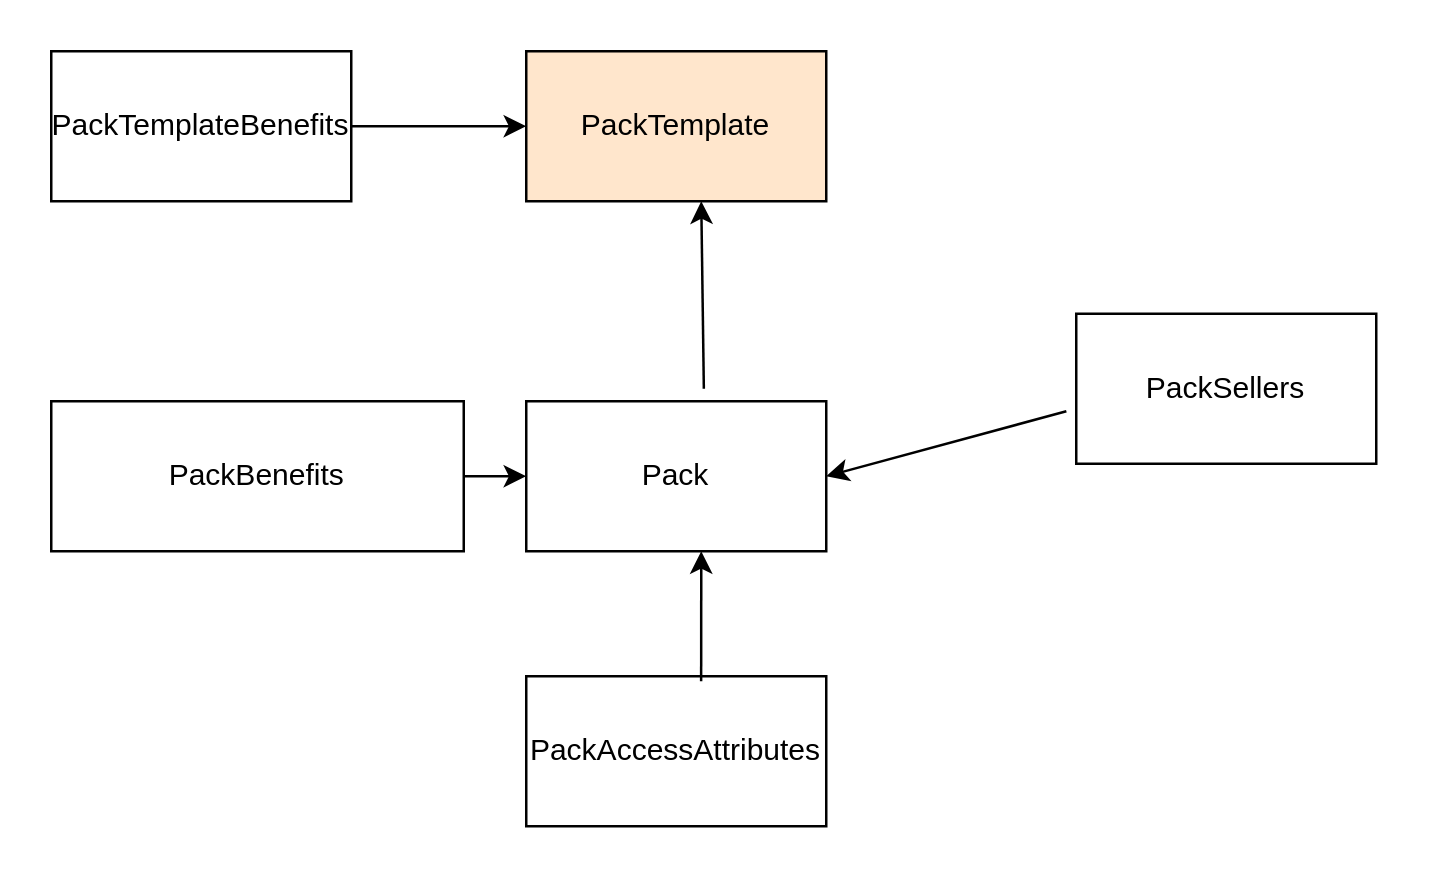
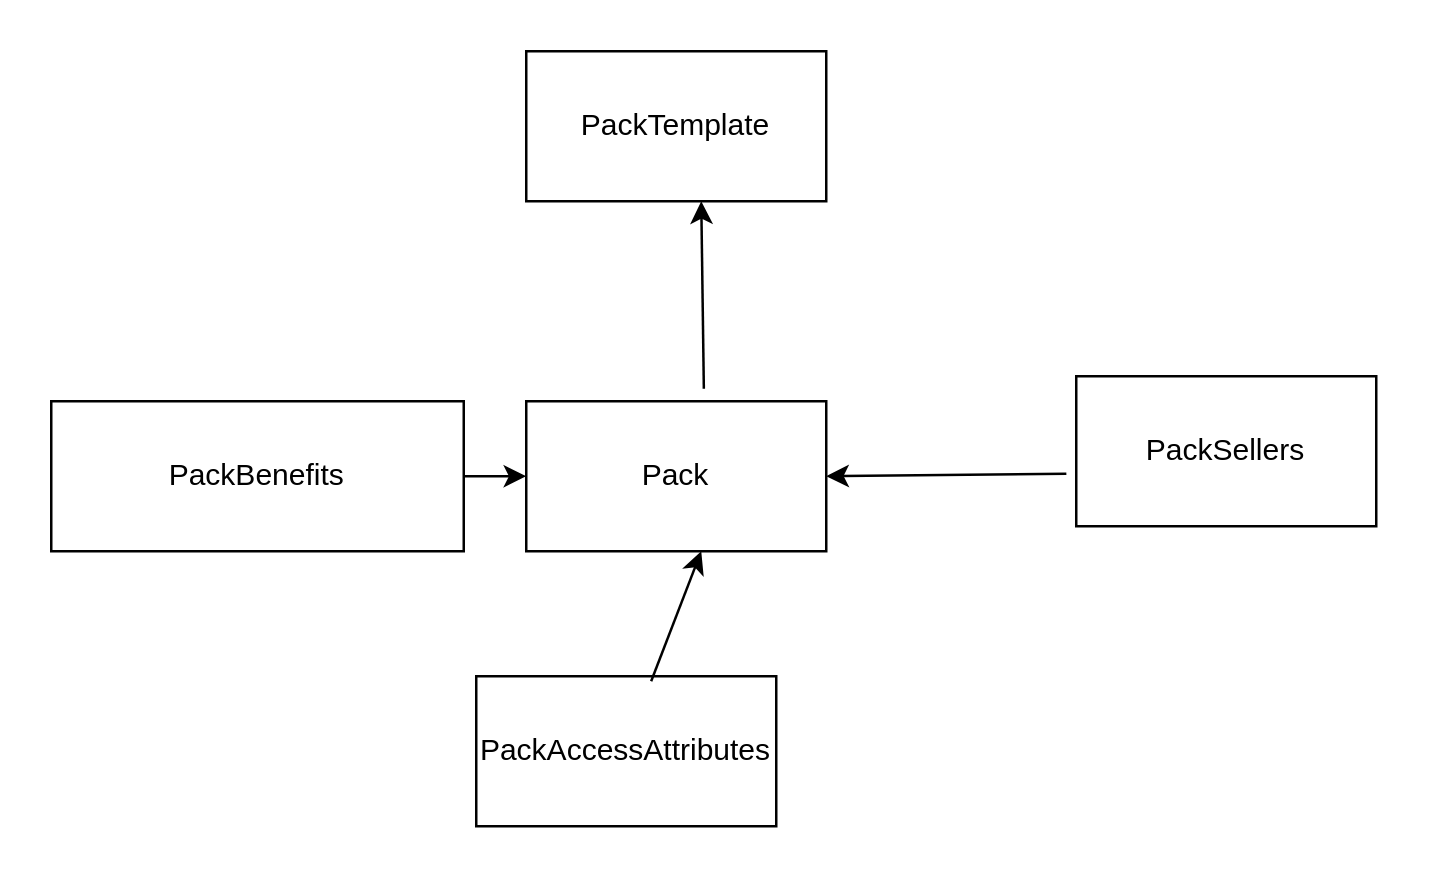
node "PackTemplateBenefits": removed
edge "PackTemplateBenefits" -> "PackTemplate": removed
node "PackTemplate": fillcolor #ffe6cc -> #ffffff
node "PackSellers": moved (1226, 389) -> (1226, 451)
node "PackAccessAttributes": moved (676, 751) -> (626, 751)
